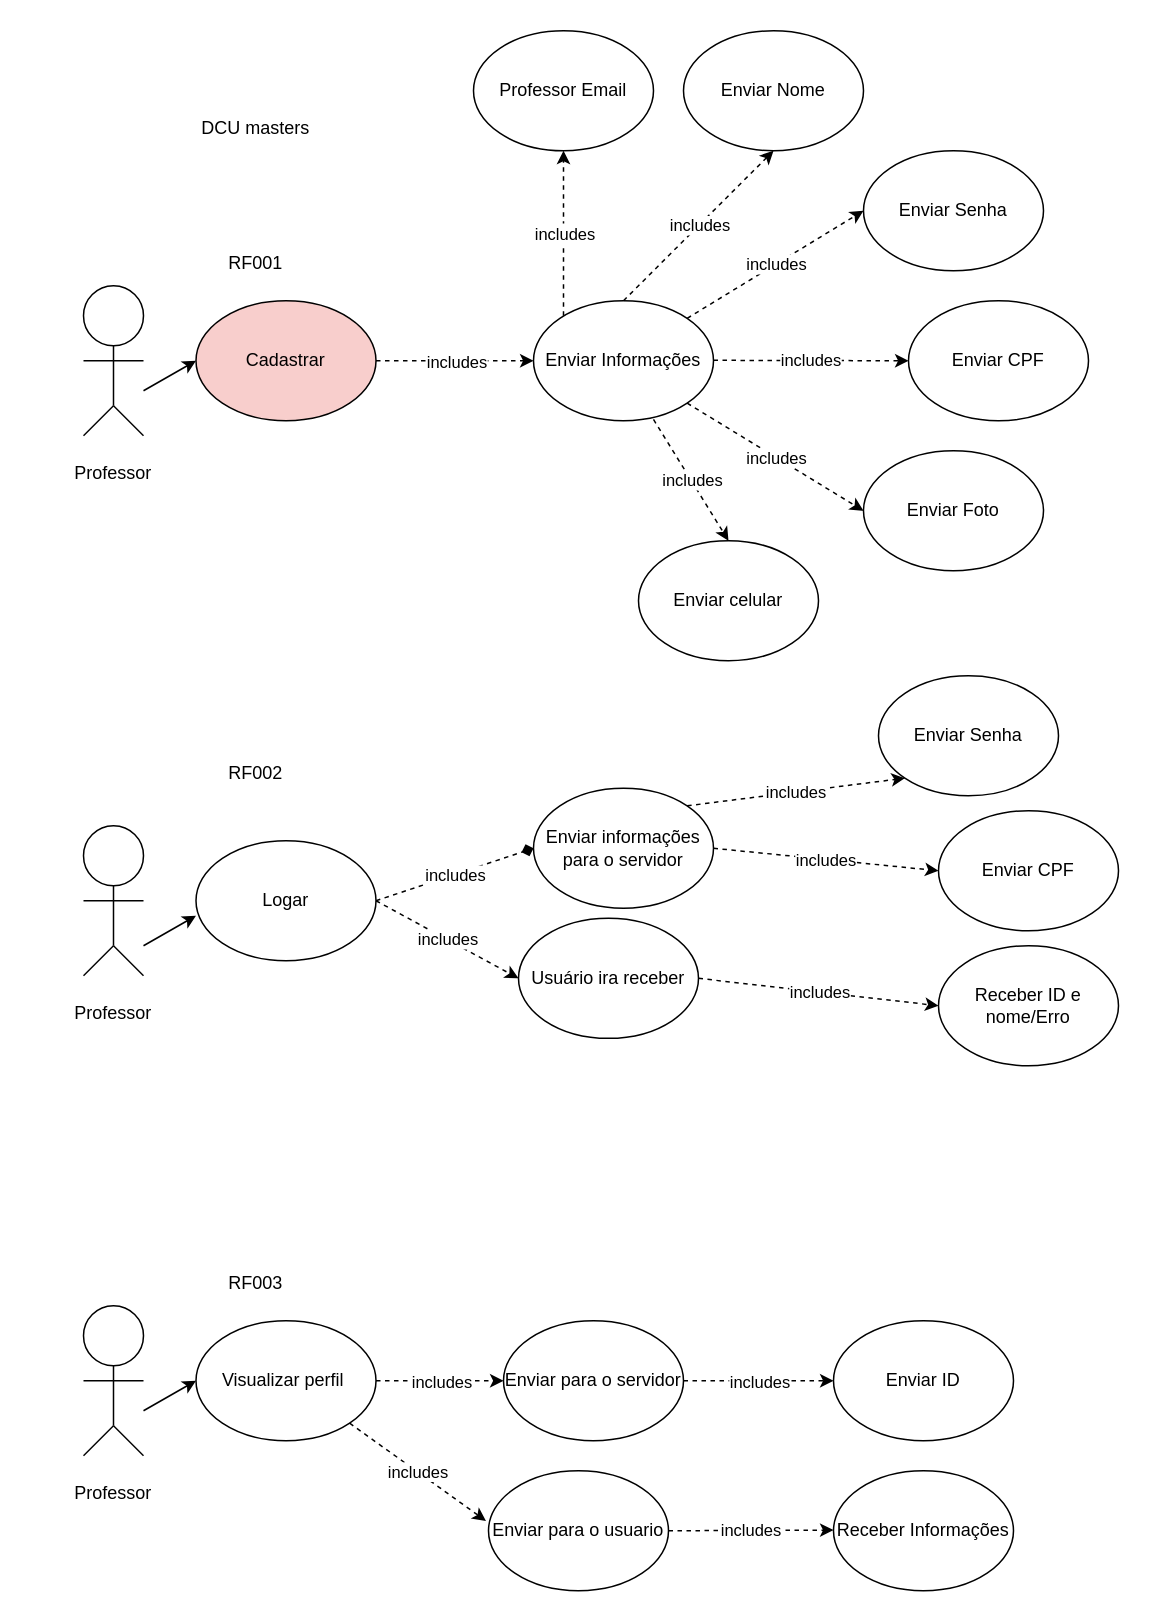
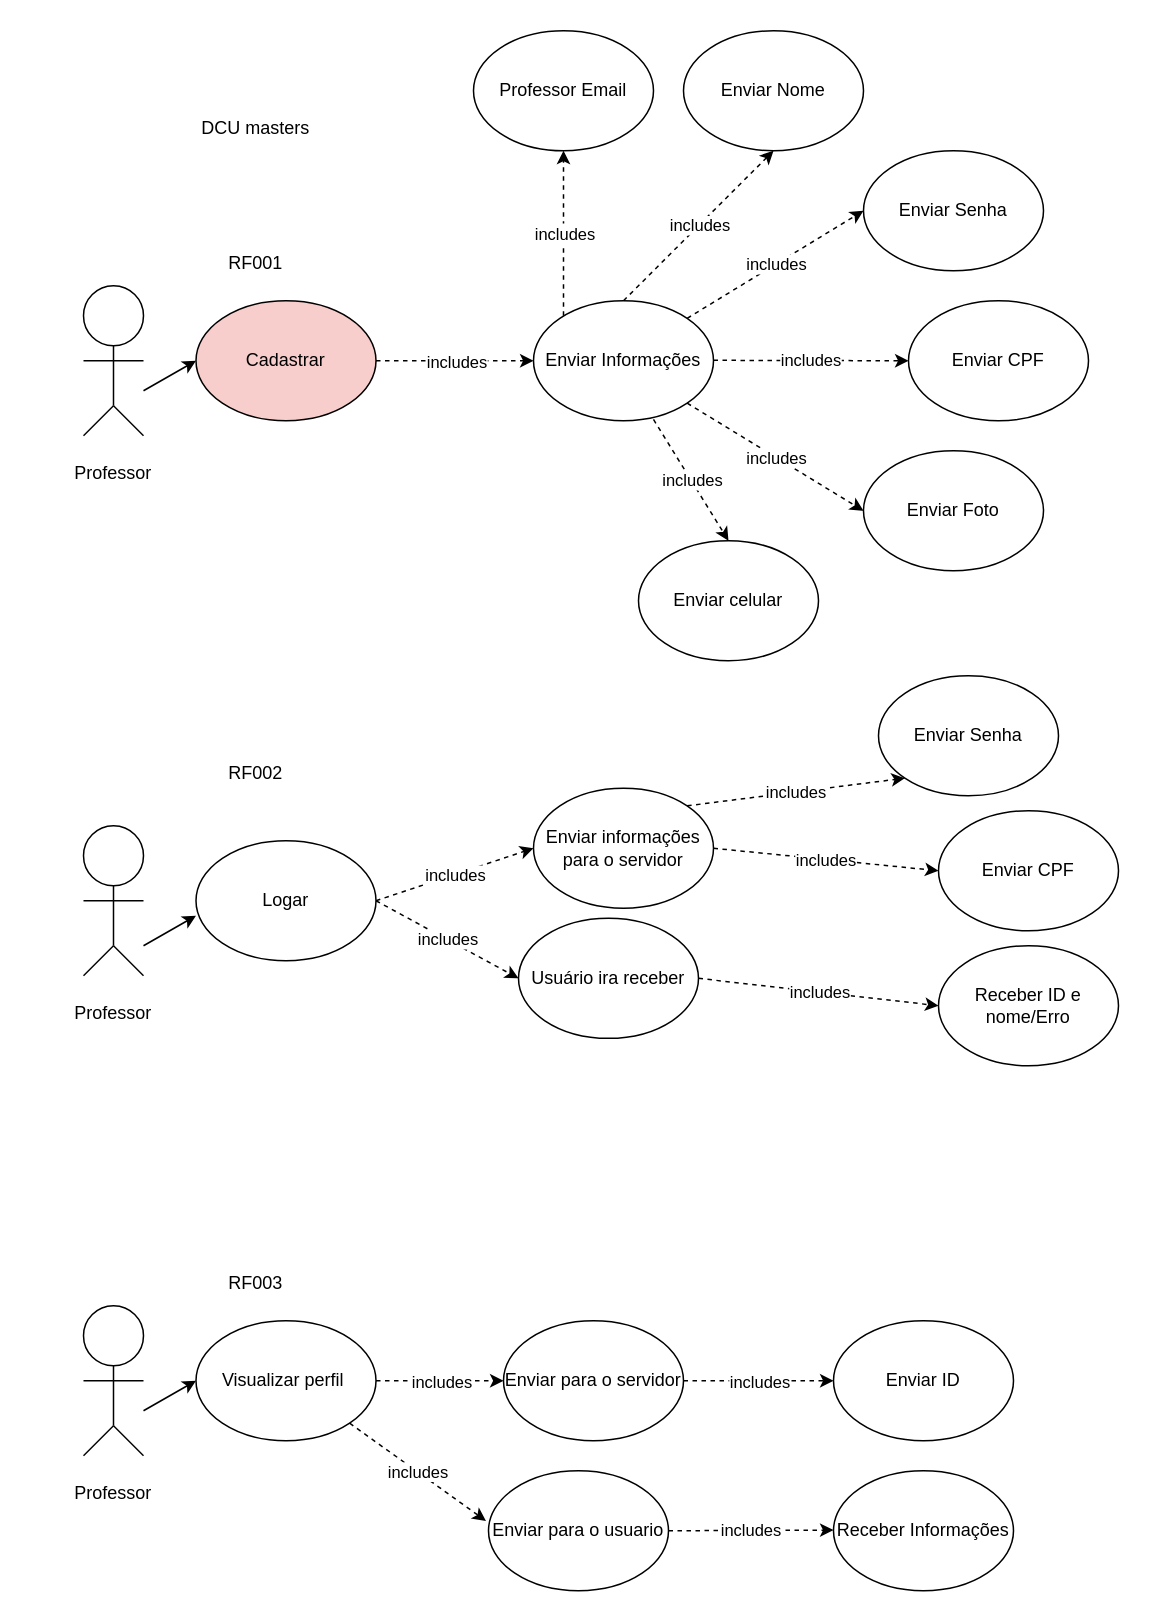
edge "Logar" -> "Enviar informações para o servidor": arrowhead diamond -> classic
